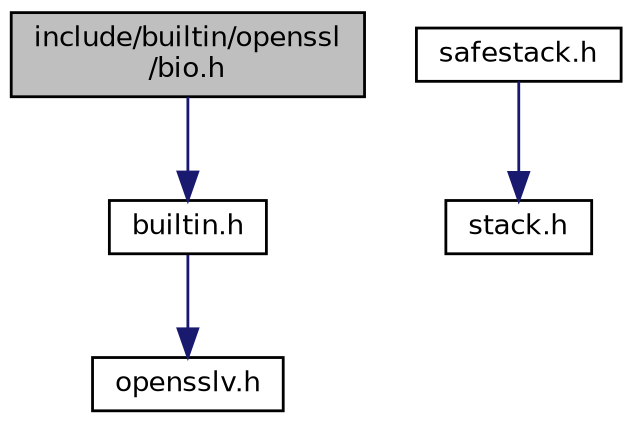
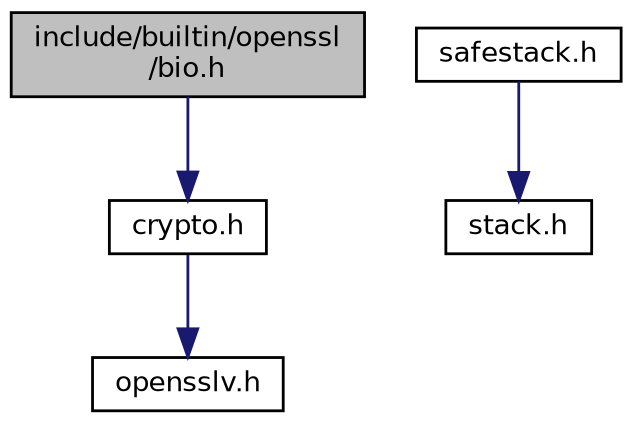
node "builtin.h": label "builtin.h" -> "crypto.h"
